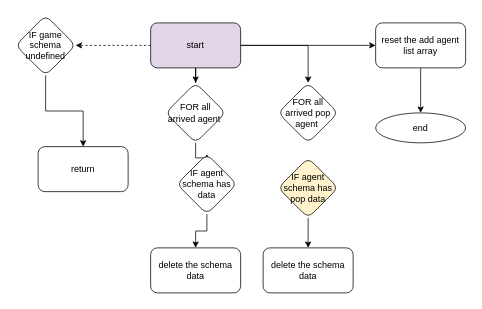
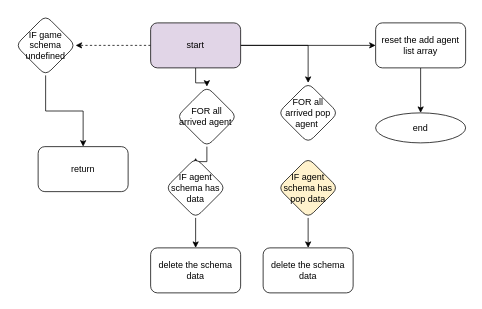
node "FOR all arrived agent": moved (195, 113) -> (207, 117)
node "IF agent schema has data": moved (207, 184) -> (195, 188)
